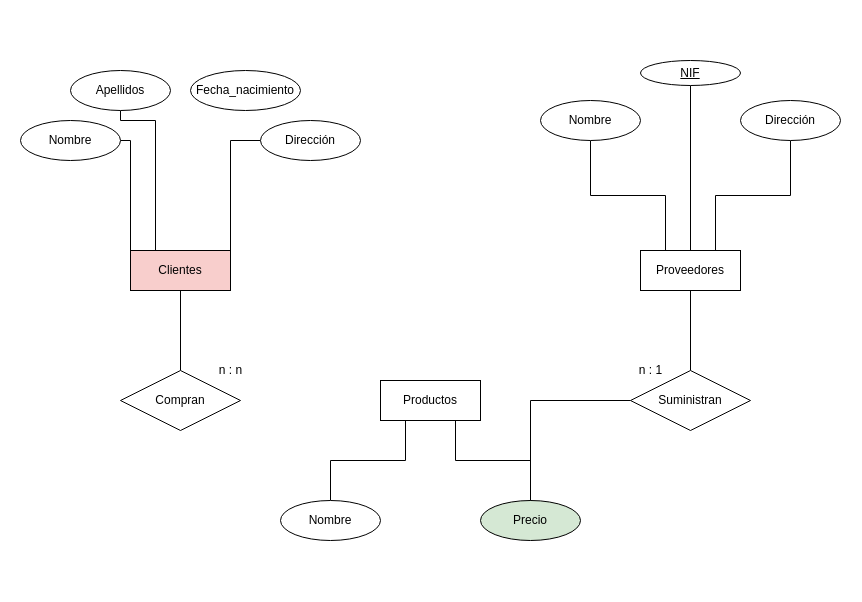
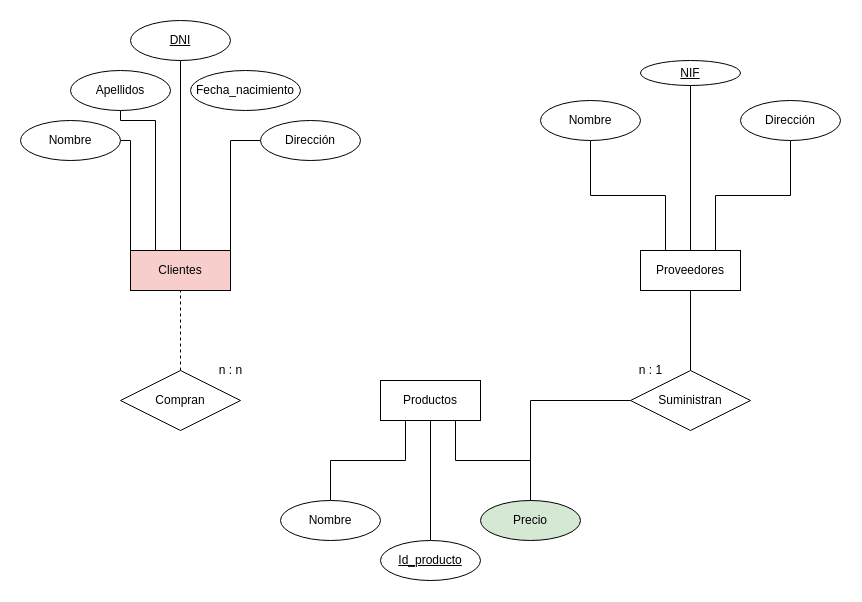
node "DNI": added
edge "DNI" -- "Clientes": added
edge "Clientes" -- "Compran": style solid -> dashed
edge "Productos" -- "Id_producto": added
node "Id_producto": added
